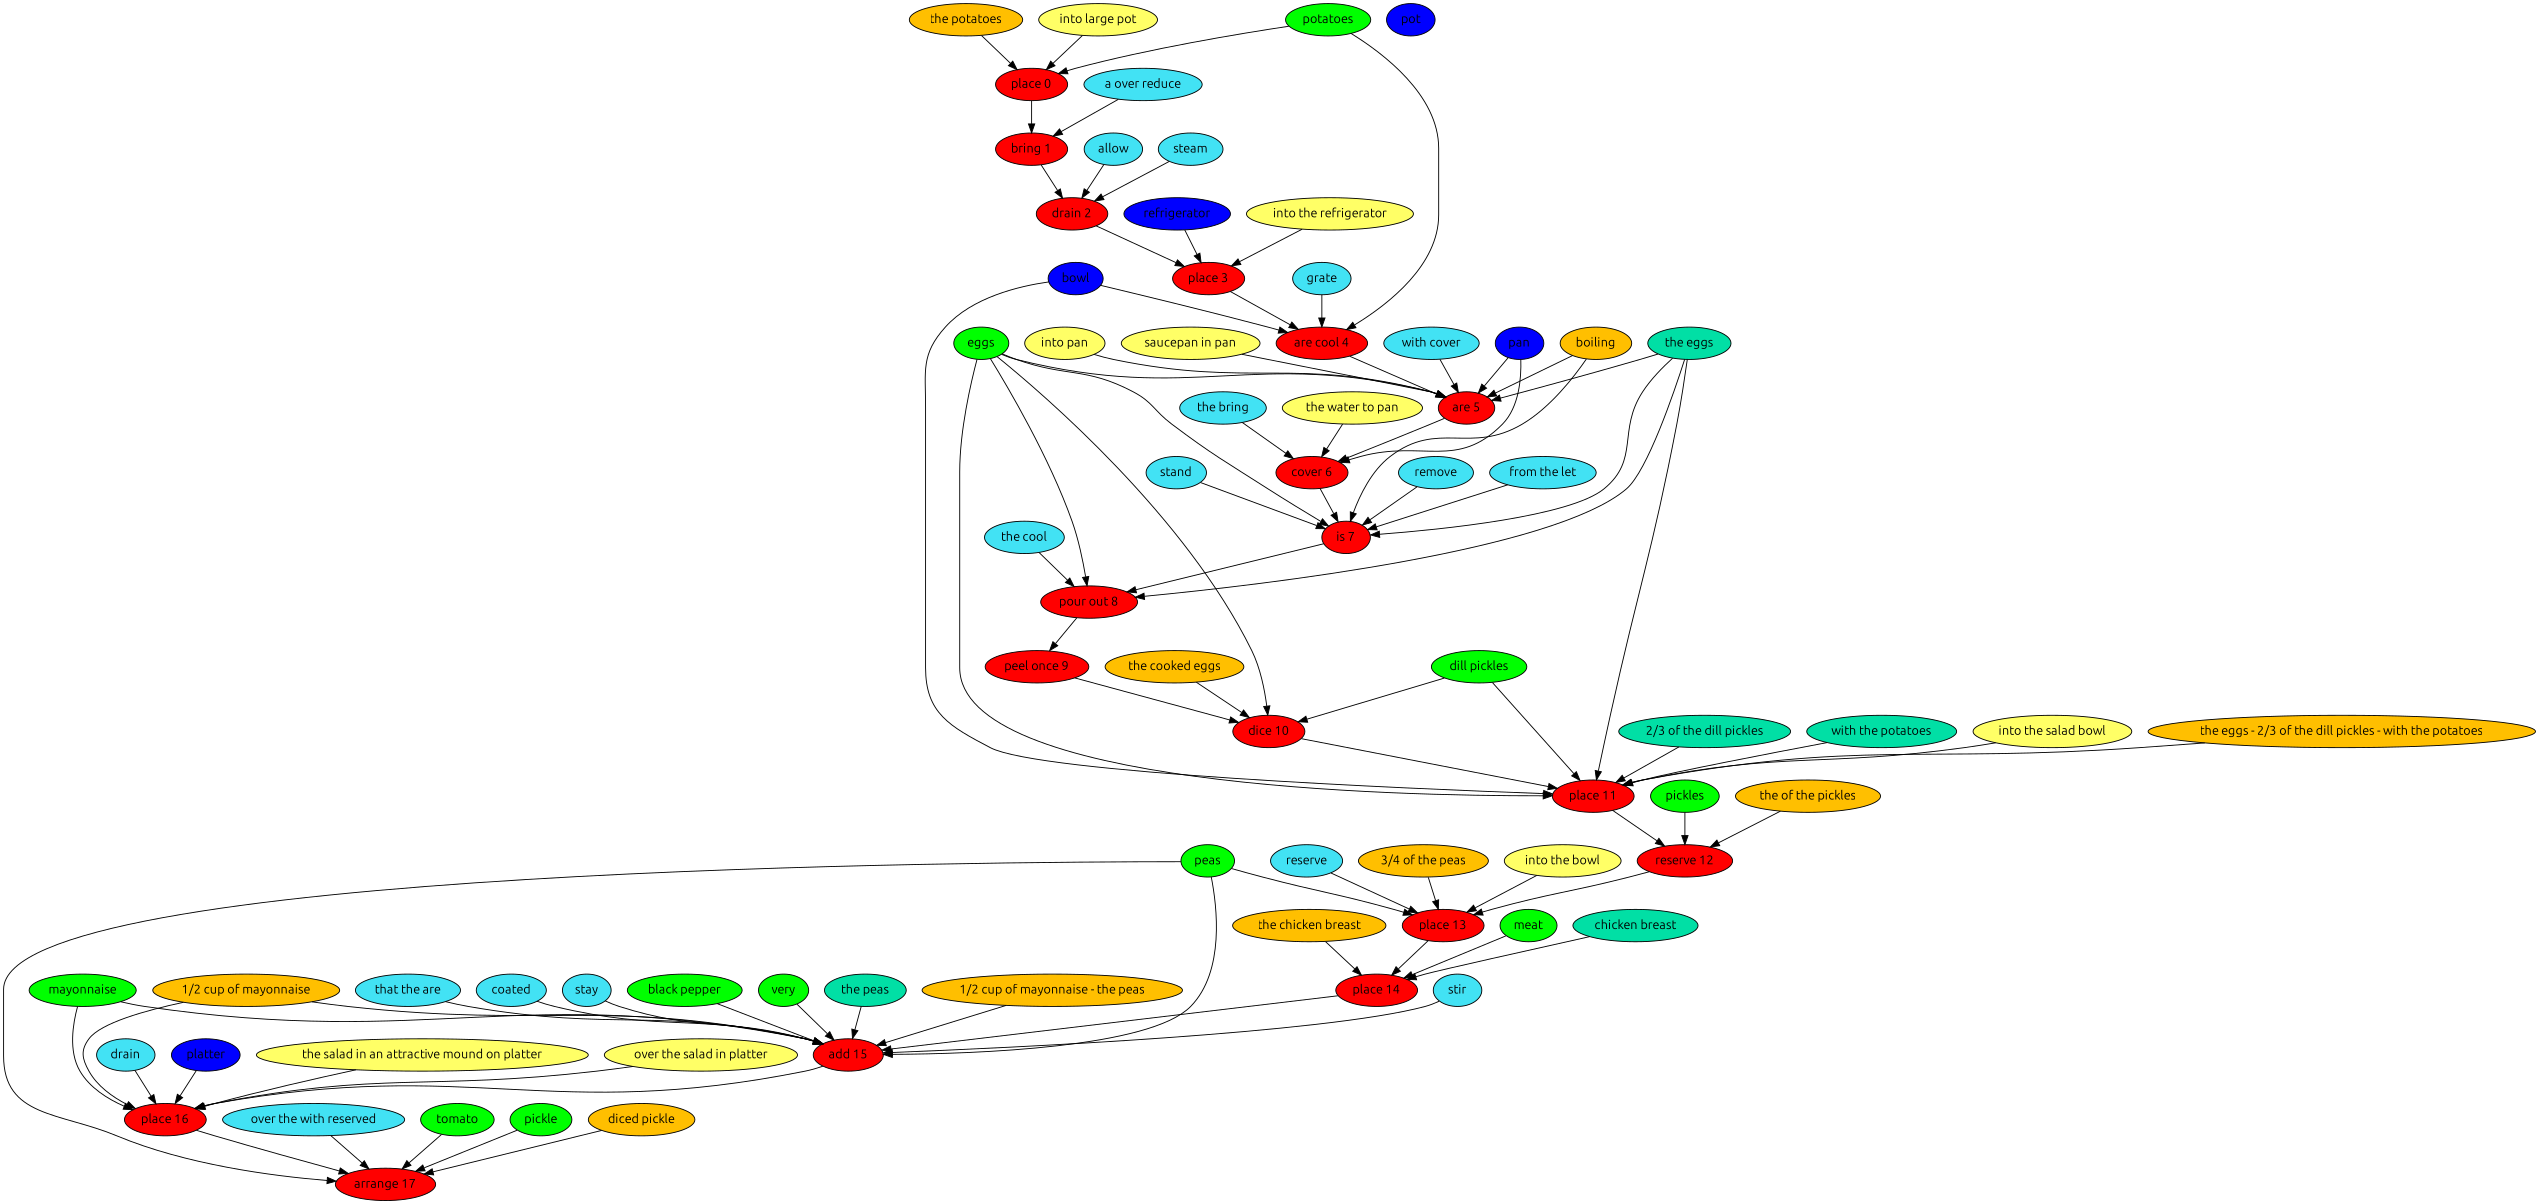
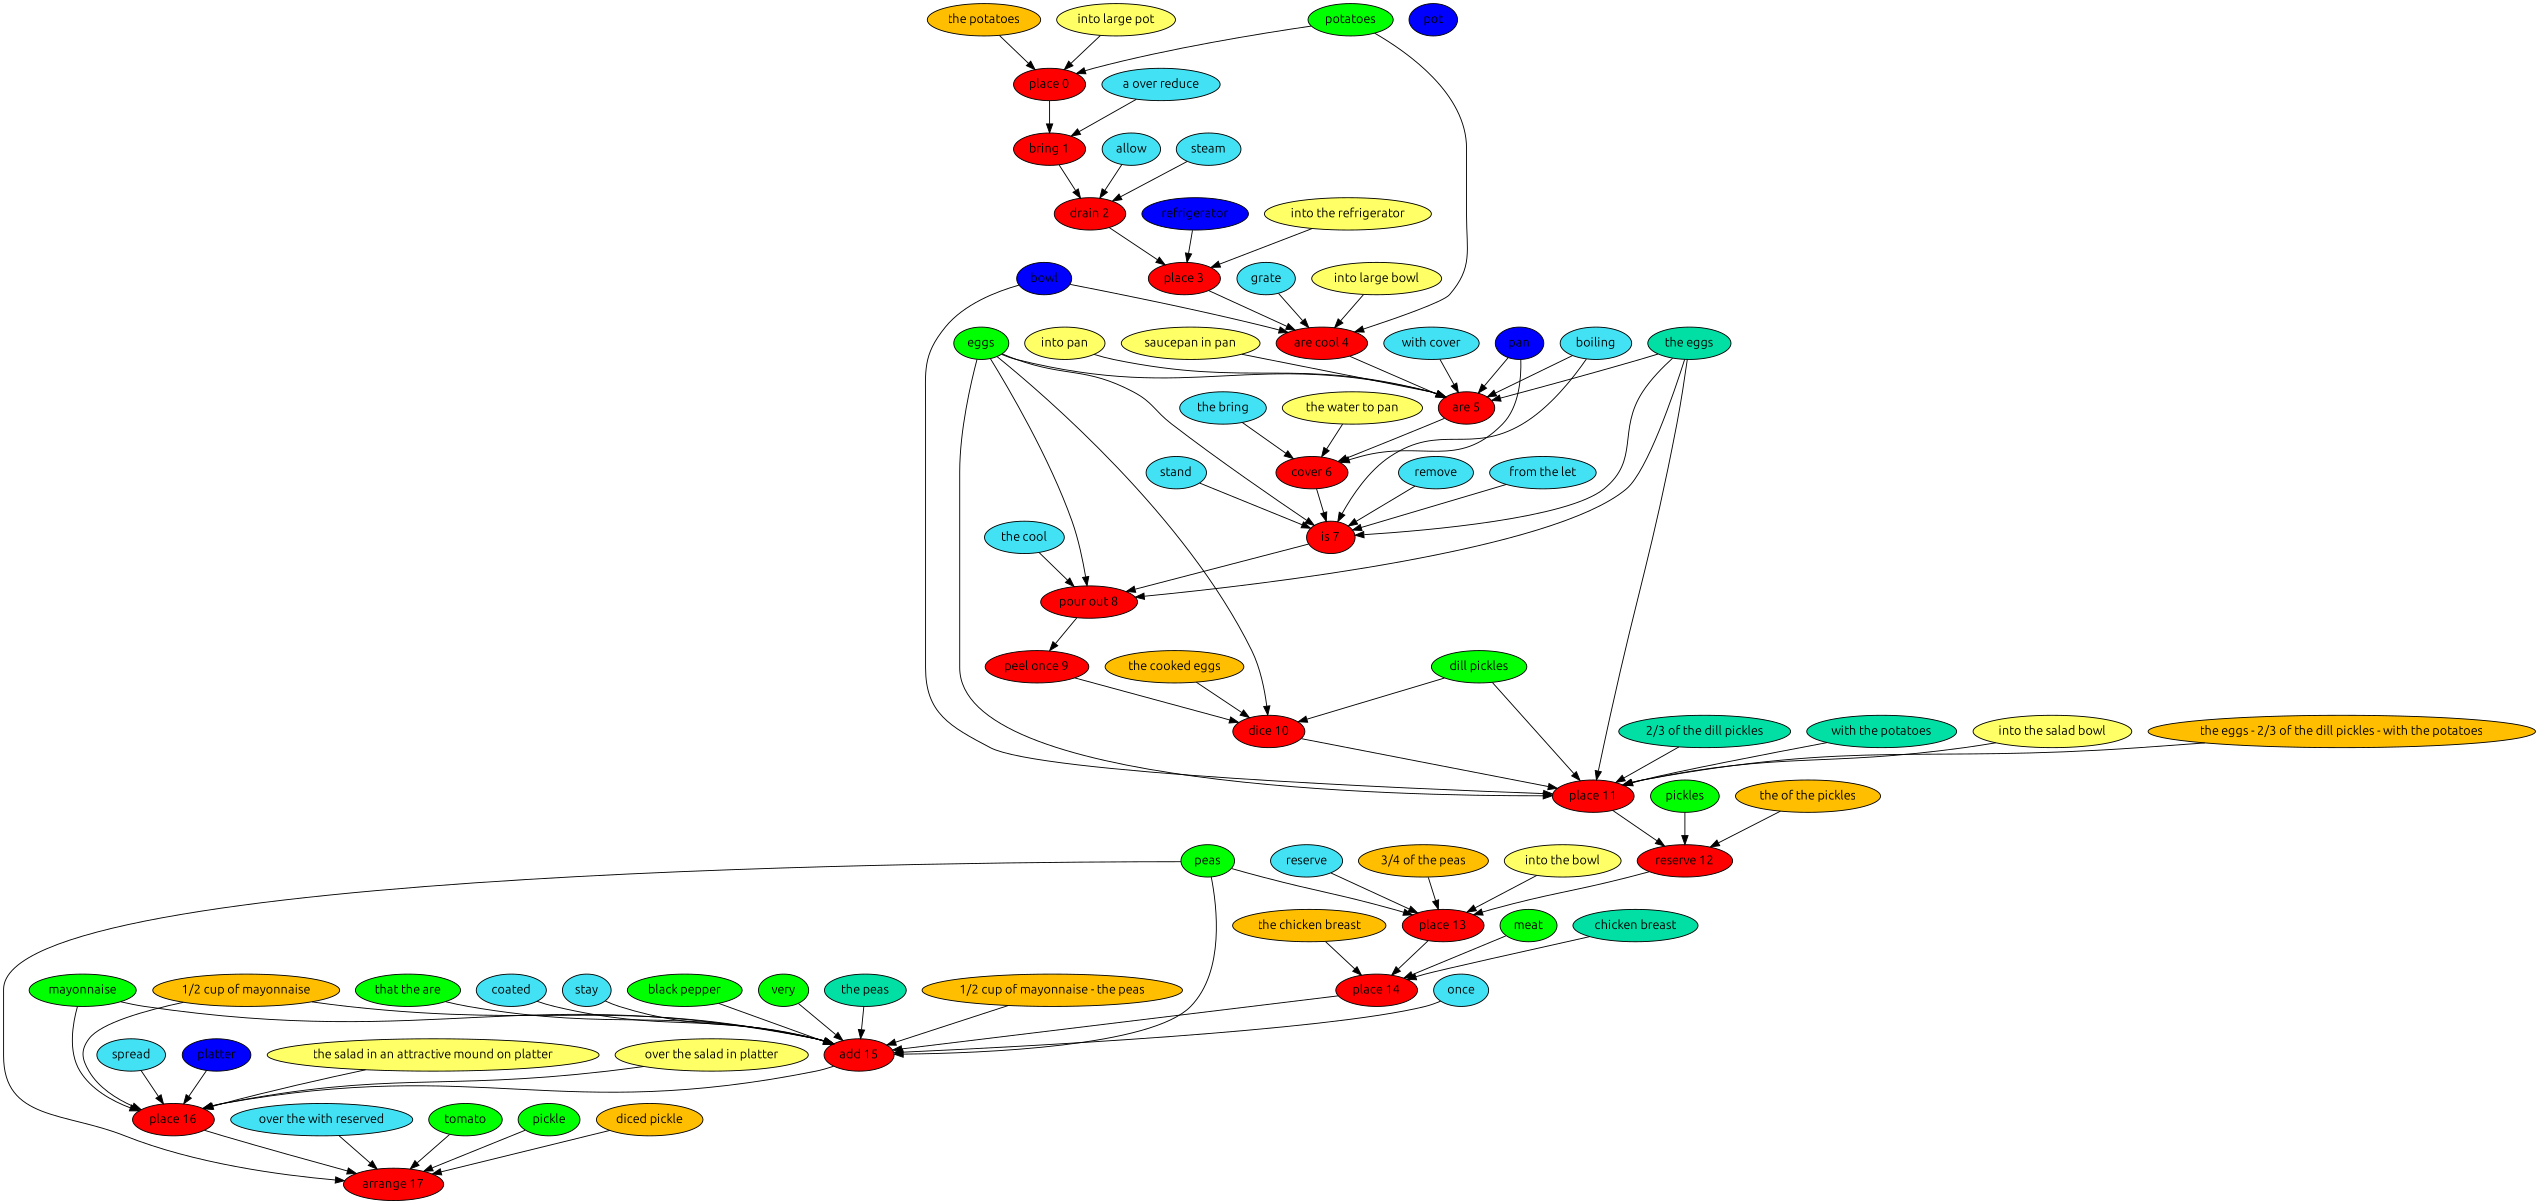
node "into large bowl": added
node "boiling": fillcolor #ffbf00 -> #42e2f4
node "that the are": fillcolor #42e2f4 -> green
node "stir": label "stir" -> "once"
node "drain": label "drain" -> "spread"
